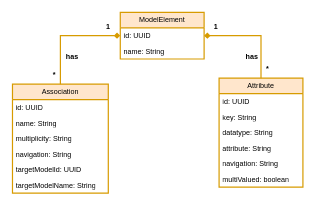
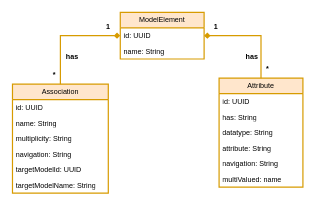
node "key: String": label "key: String" -> "has: String"
node "multiValued: boolean": label "multiValued: boolean" -> "multiValued: name"
